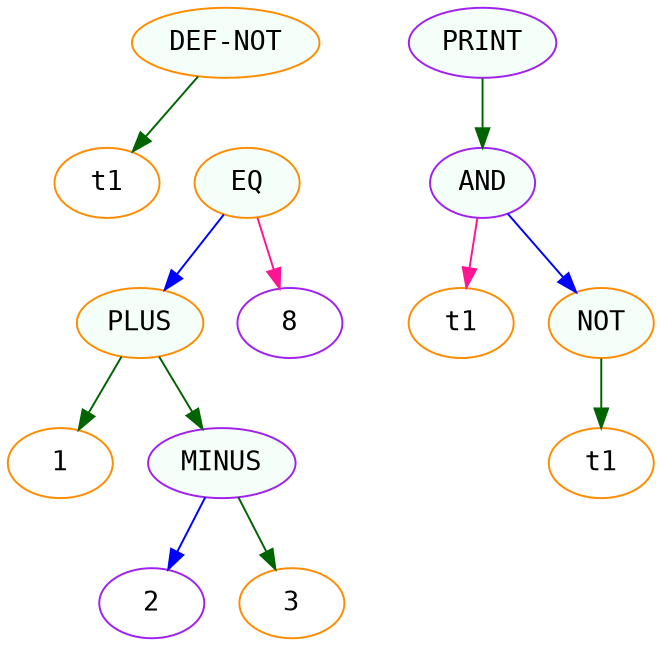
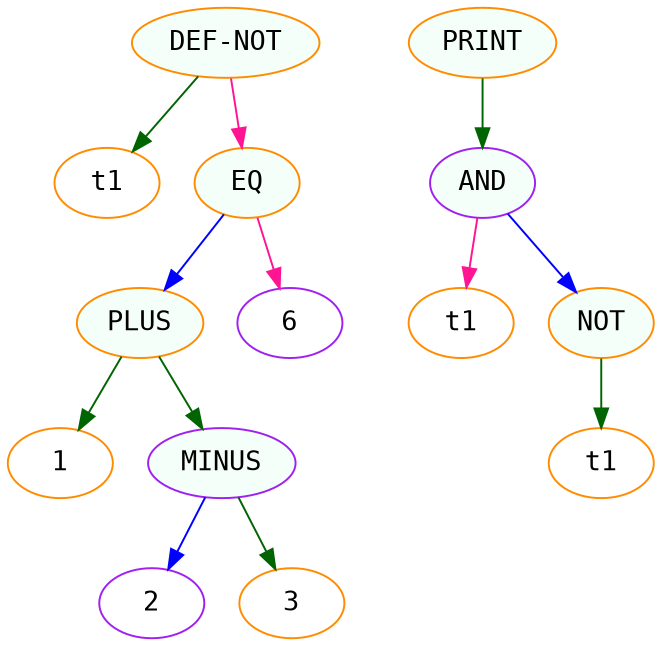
node "PRINT": color purple -> darkorange
edge "DEF-NOT" -> "EQ": added
node "8": label "8" -> "6"
